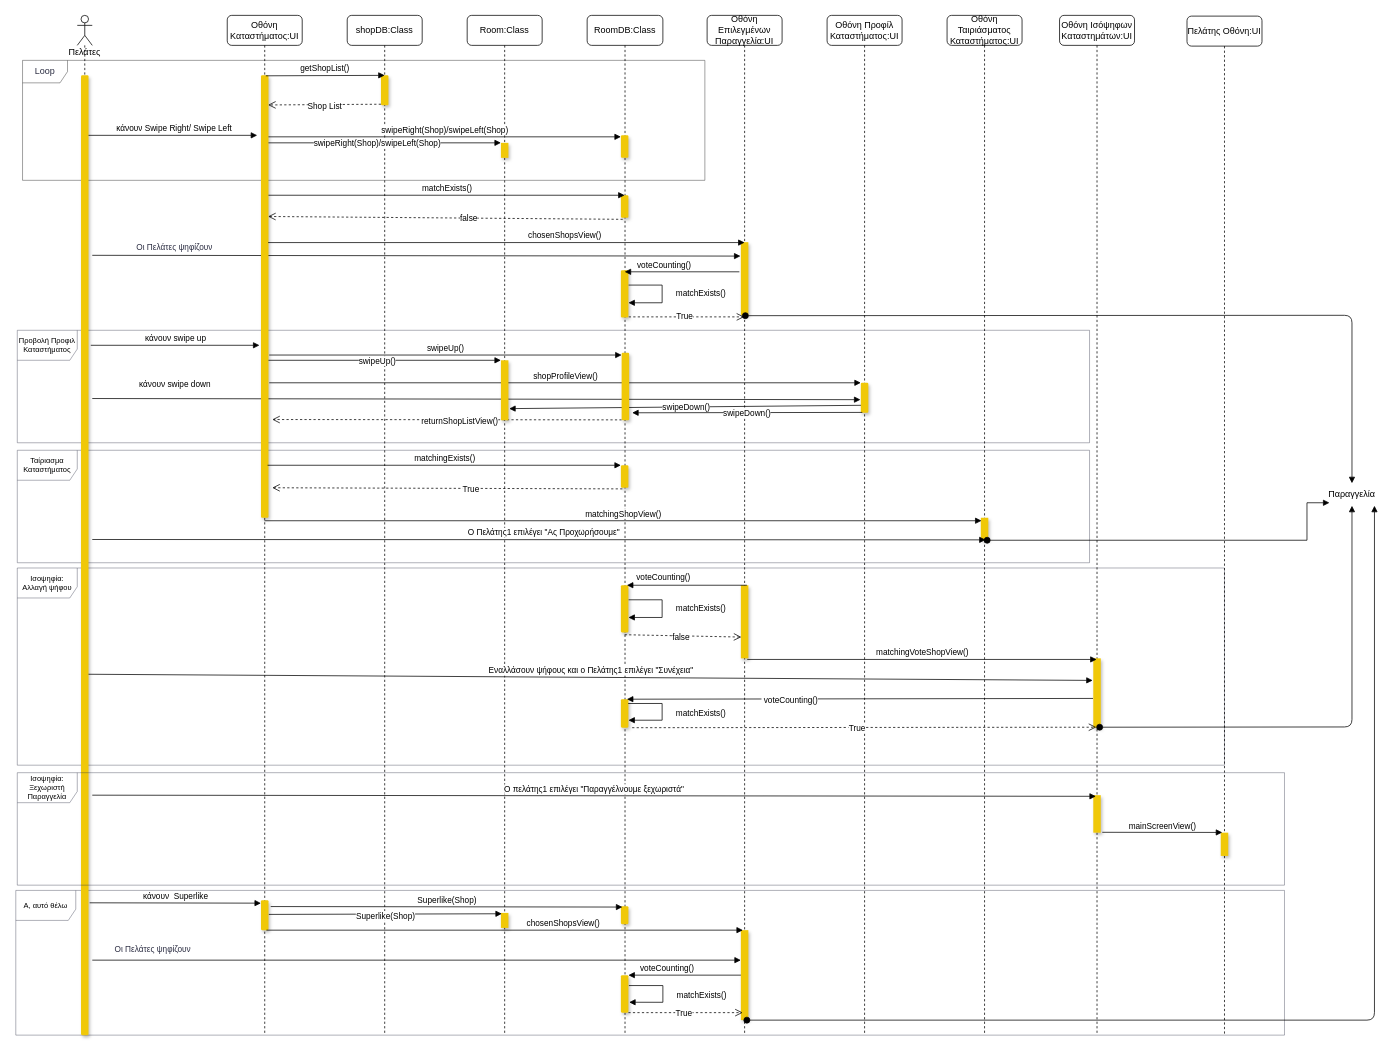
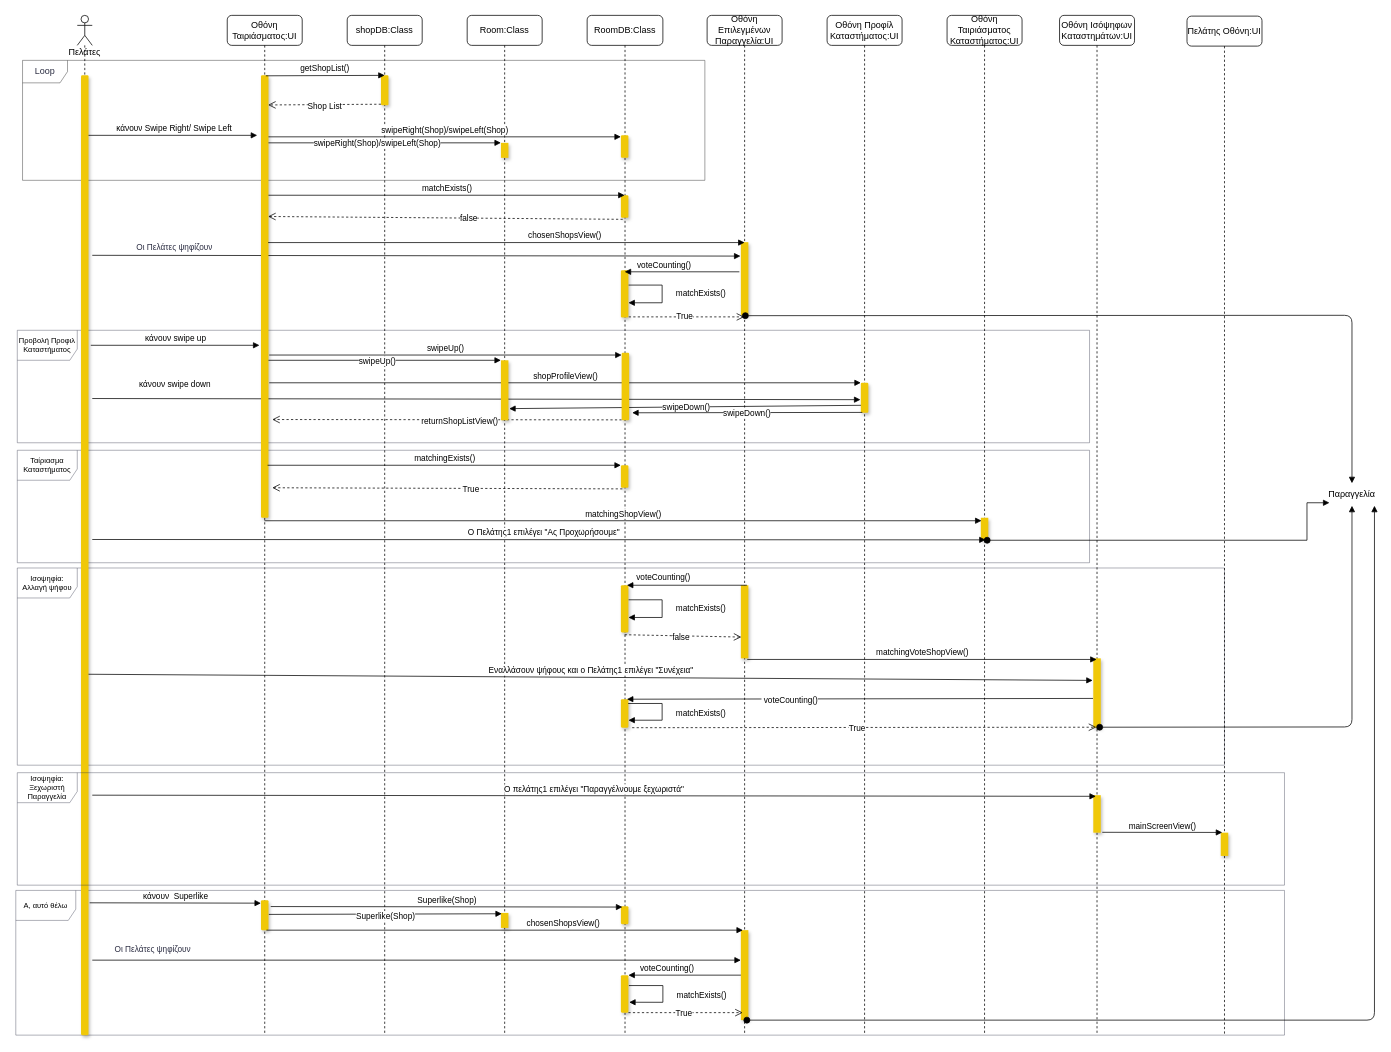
node "Οθόνη Καταστήματος:UI": label "Οθόνη Καταστήματος:UI" -> "Οθόνη Ταιριάσματος:UI"
